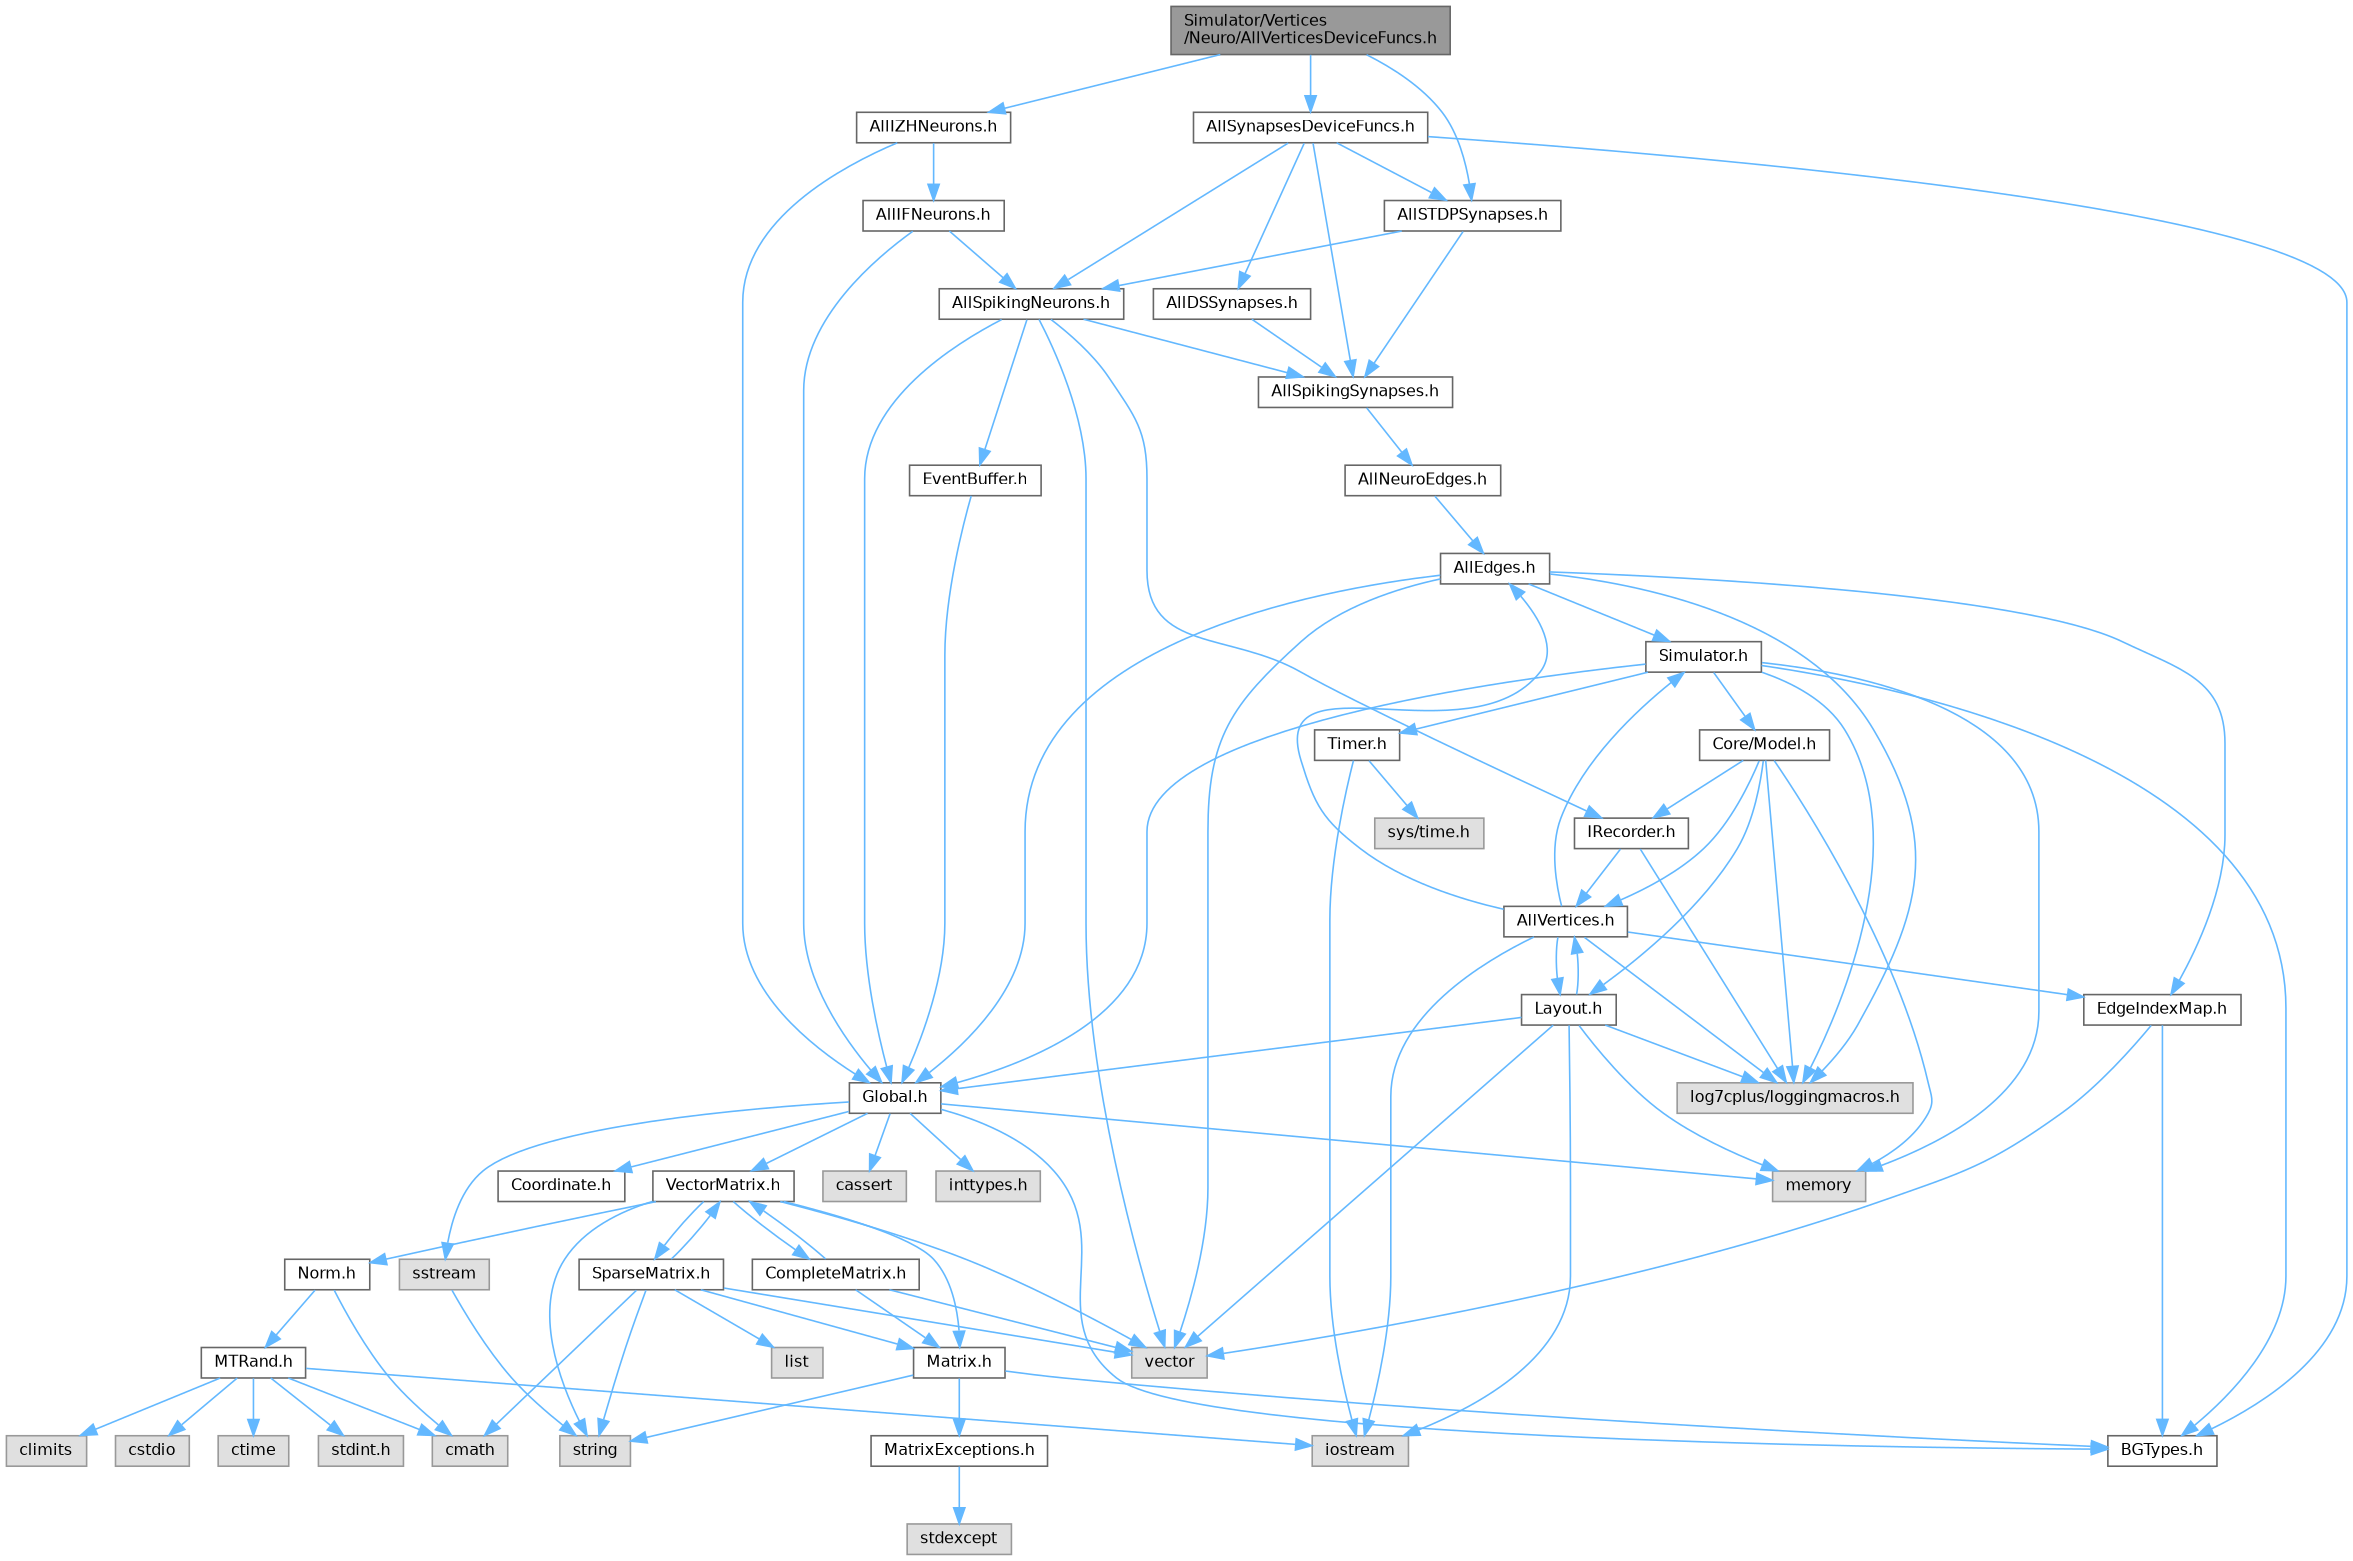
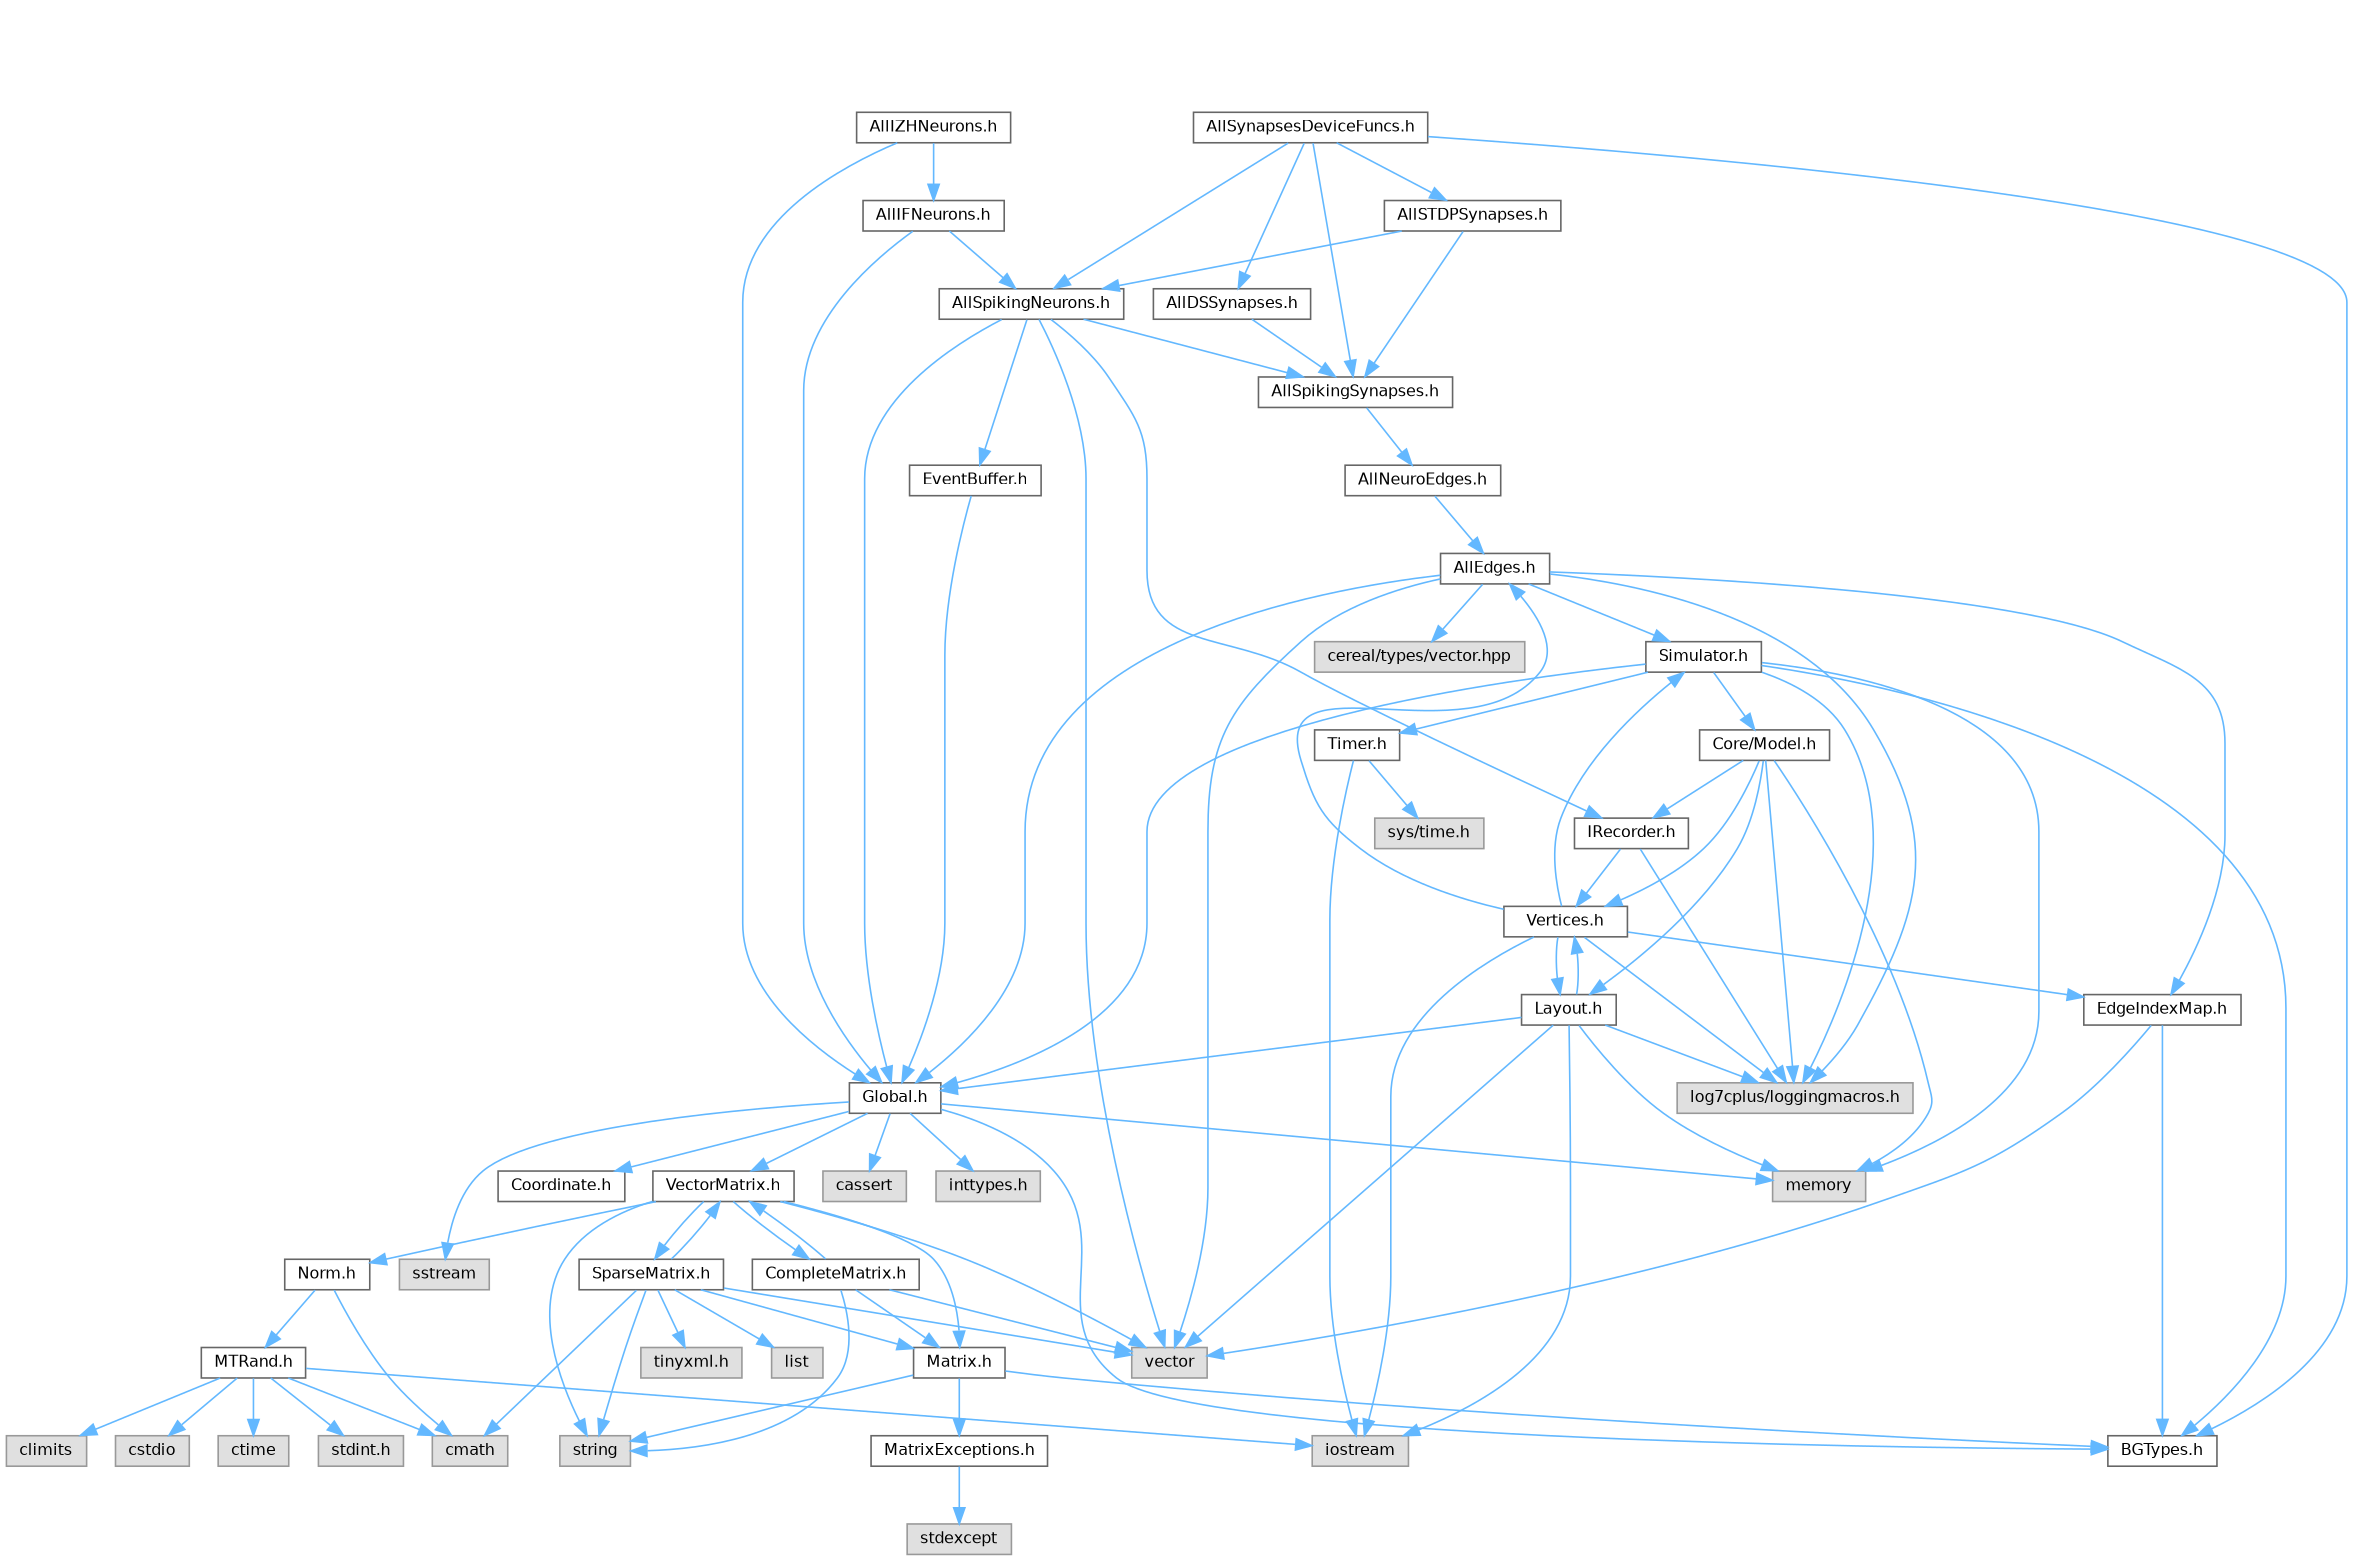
node "Simulator/Vertices /Neuro/AllVerticesDeviceFuncs.h": removed
node "cereal/types/vector.hpp": added
node "AllVertices.h": label "AllVertices.h" -> "Vertices.h"
node "tinyxml.h": added
edge "sstream" -> "string": now "CompleteMatrix.h" -> "string"
